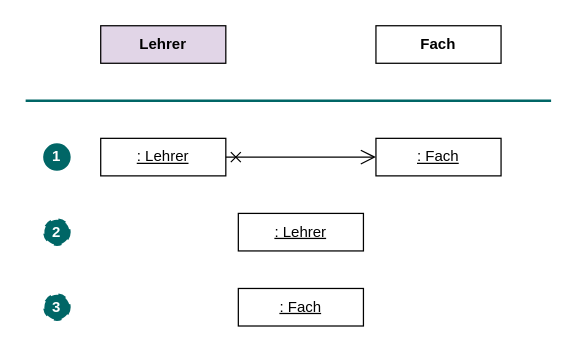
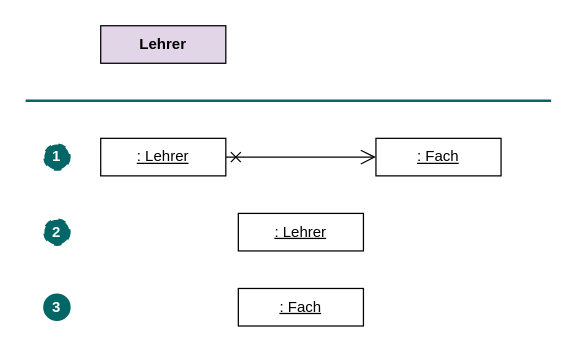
node "Fach": removed
node "1": style solid -> dashed
node "3": style dashed -> solid
